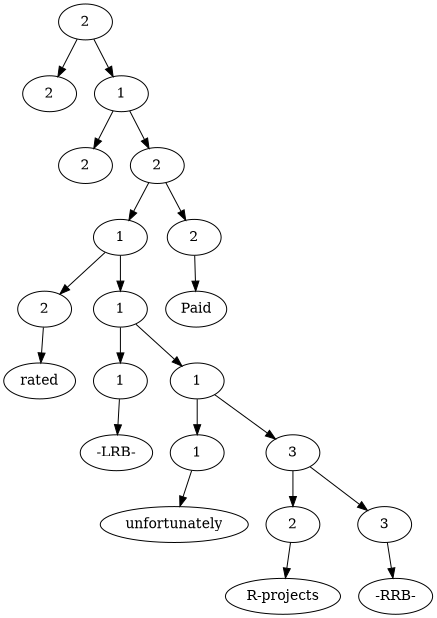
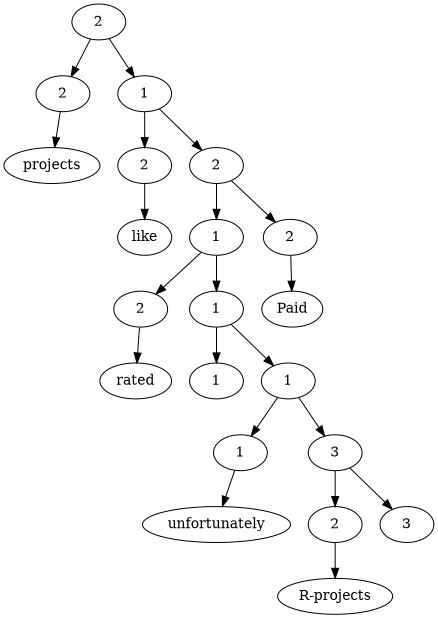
node "projects": added
node "like": added
node "-LRB-": removed
node "-RRB-": removed
